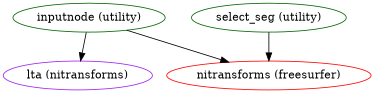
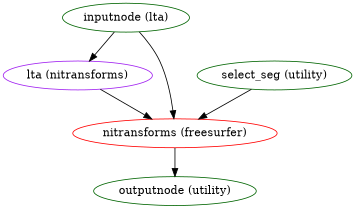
node "inputnode (utility)": label "inputnode (utility)" -> "inputnode (lta)"
edge "lta (nitransforms)" -> "nitransforms (freesurfer)": added
node "outputnode (utility)": added
